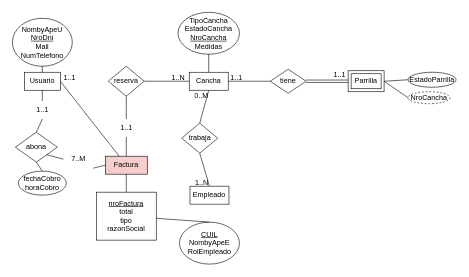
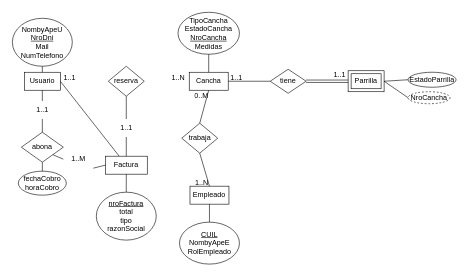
edge "reserva" -- "Cancha": removed
node "abona": moved (36, 147) -> (42, 147)
node "7..M": label "7..M" -> "1..M"
node "Factura": fillcolor #f8cecc -> #ffffff
node "nroFactura total tipo razonSocial": shape rectangle -> ellipse
edge "nroFactura total tipo razonSocial" -- "CUIL NombyApeE RolEmpleado": now "Empleado" -- "CUIL NombyApeE RolEmpleado"
